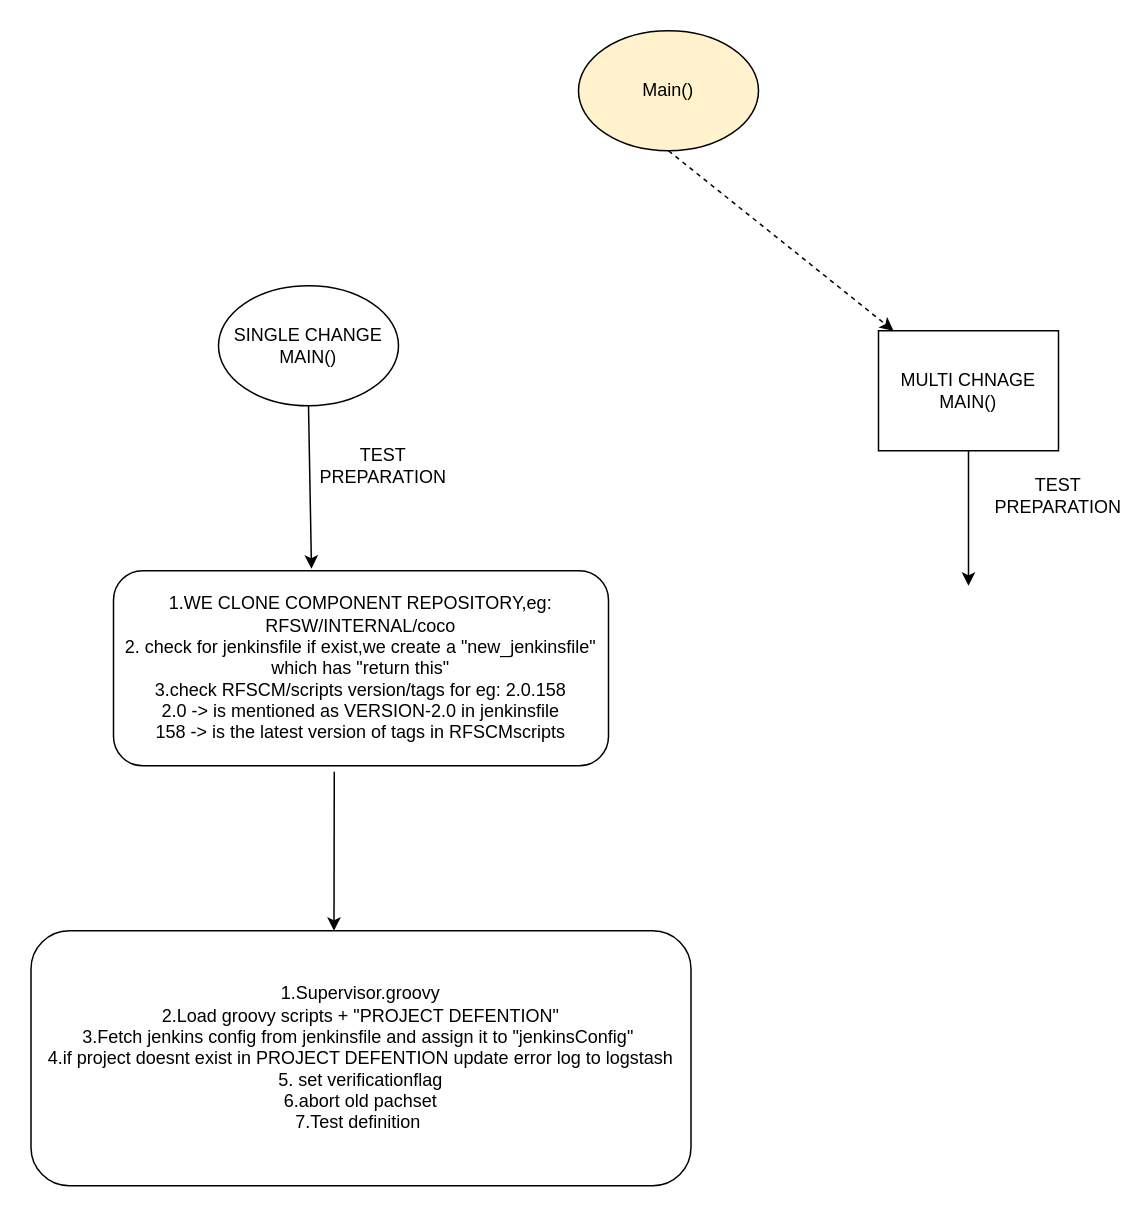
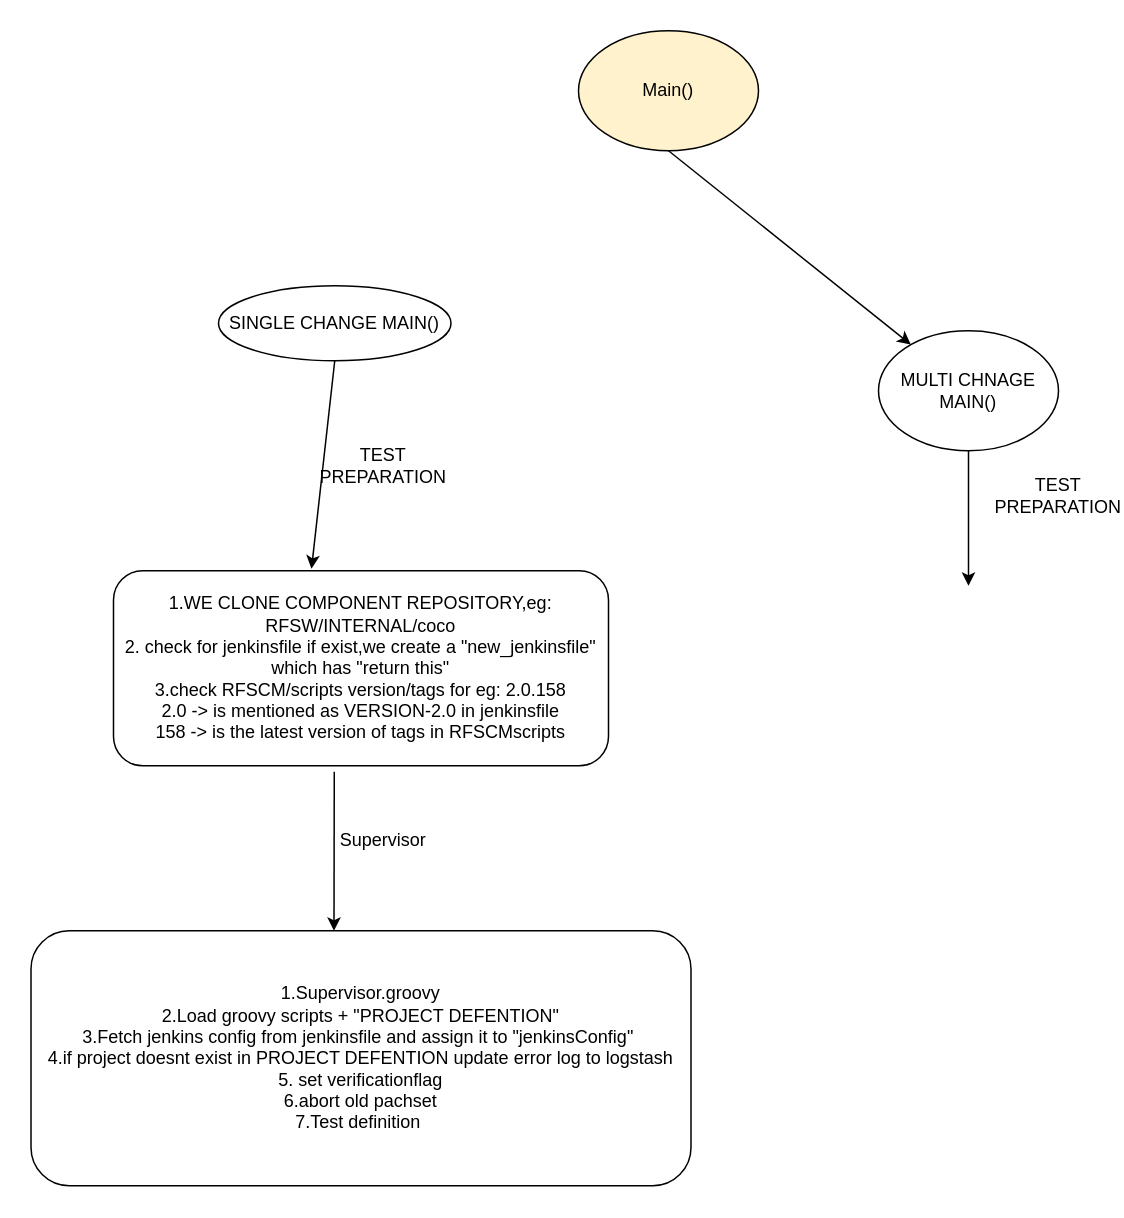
edge "Main()" -> "MULTI CHNAGE MAIN()": style dashed -> solid
node "SINGLE CHANGE MAIN()": size 180x120 -> 233x75
node "MULTI CHNAGE MAIN()": shape rectangle -> ellipse
node "Supervisor": added
